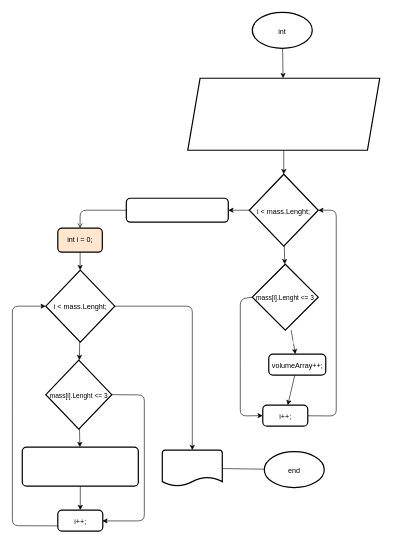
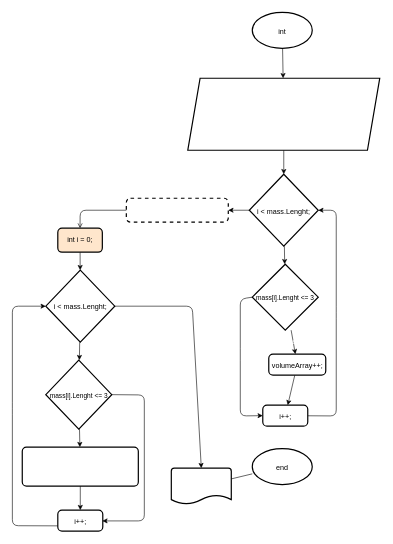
node "string[] resultMass = new string[volumeArray]": style solid -> dashed
node "print(resultMass)": moved (192, 468) -> (201, 486)
node "end": moved (294, 470) -> (282, 467)
